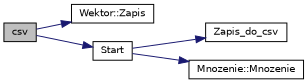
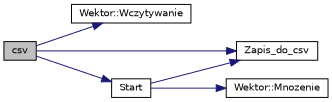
node "Wektor::Zapis": label "Wektor::Zapis" -> "Wektor::Wczytywanie"
edge "csv" -> "Zapis_do_csv": added
node "Mnozenie::Mnozenie": label "Mnozenie::Mnozenie" -> "Wektor::Mnozenie"
